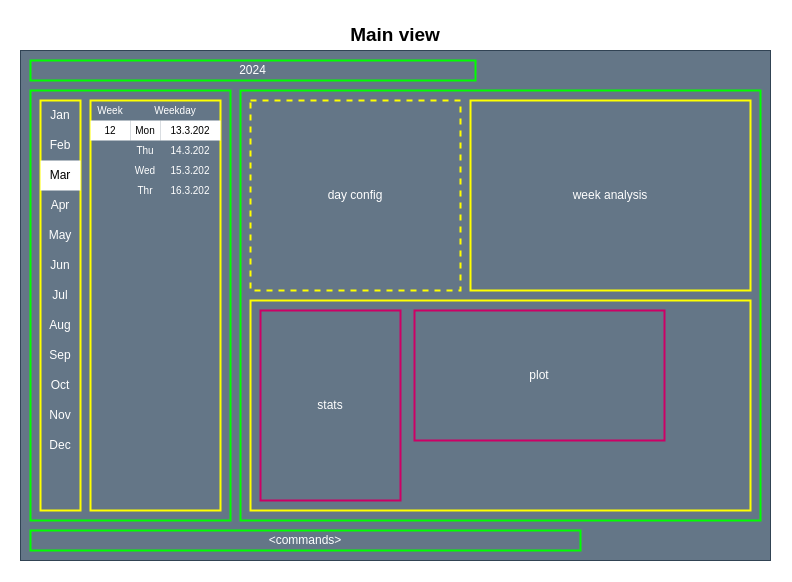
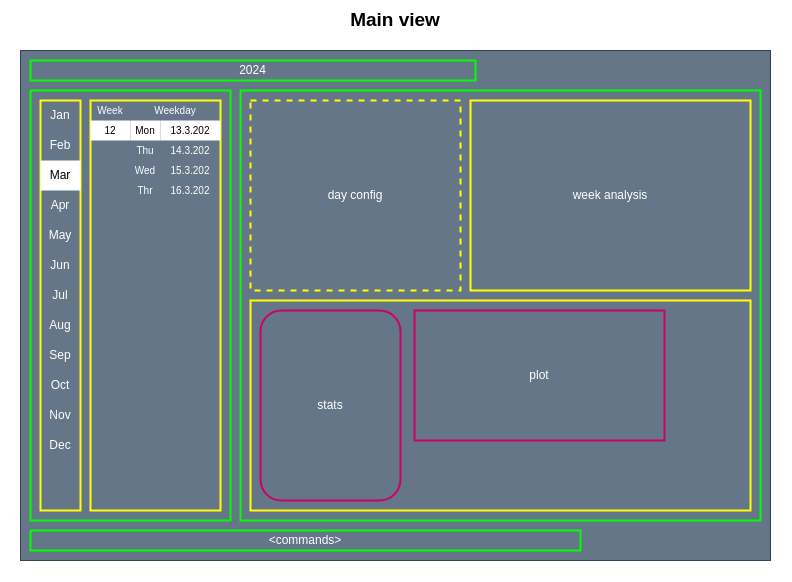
node "Main view": moved (396, 36) -> (396, 21)
node "stats": shape rectangle -> rounded rectangle
